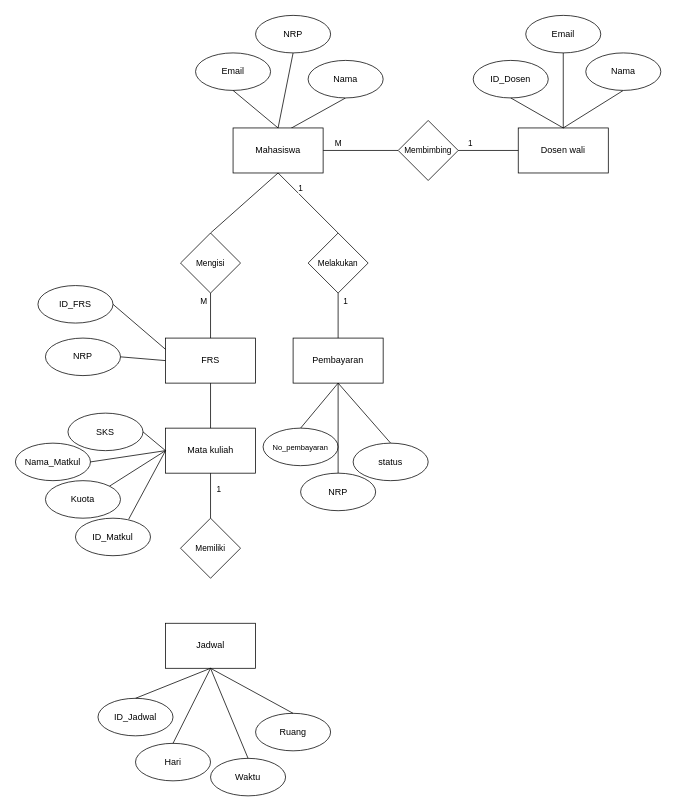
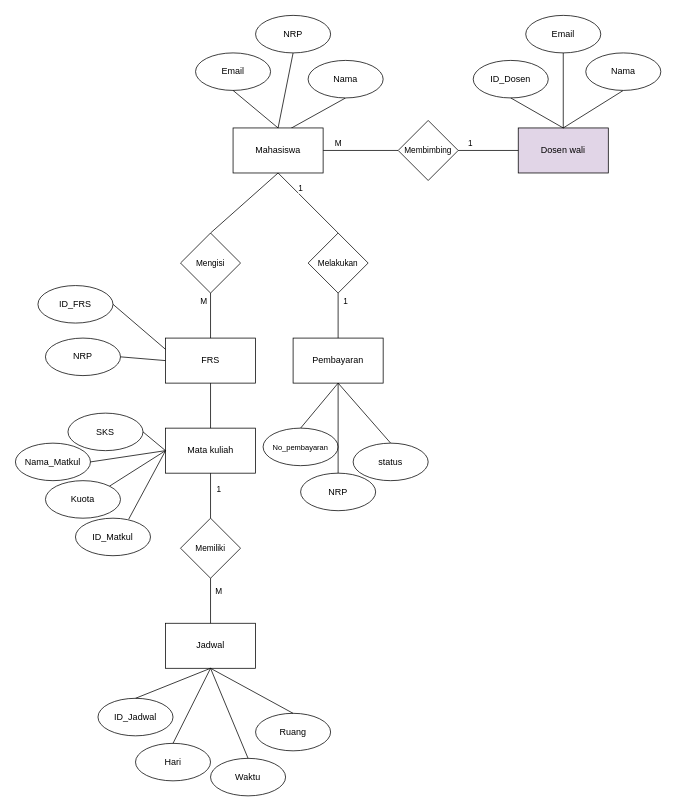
node "Dosen wali": fillcolor #ffffff -> #e1d5e7
edge "Memiliki" -- "Jadwal": added, label "M"
